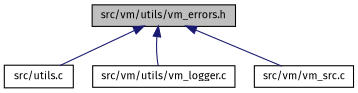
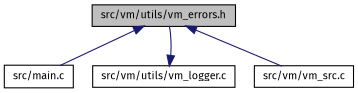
edge "src/vm/utils/vm_logger.c" -> "src/vm/utils/vm_errors.h": reversed
node "src/utils.c": label "src/utils.c" -> "src/main.c"
